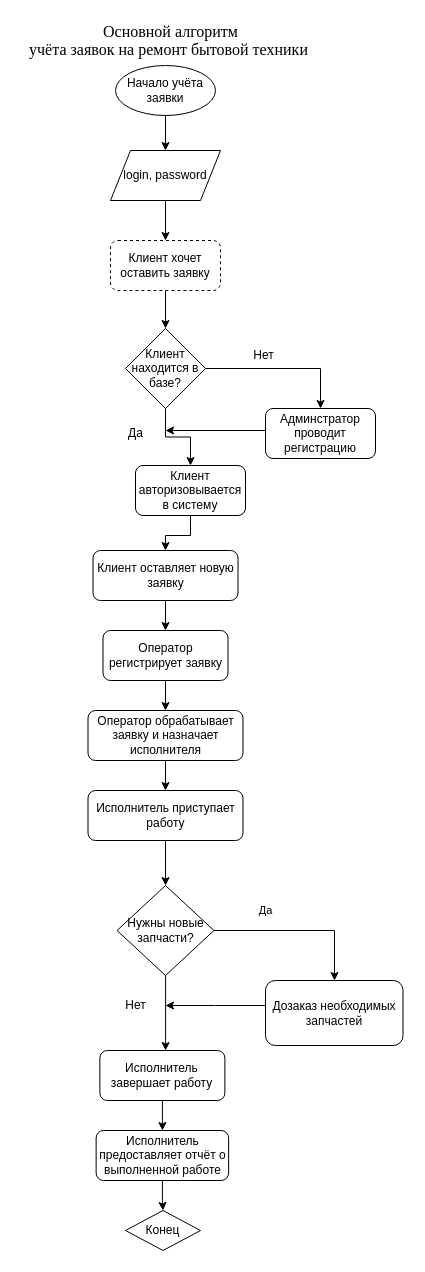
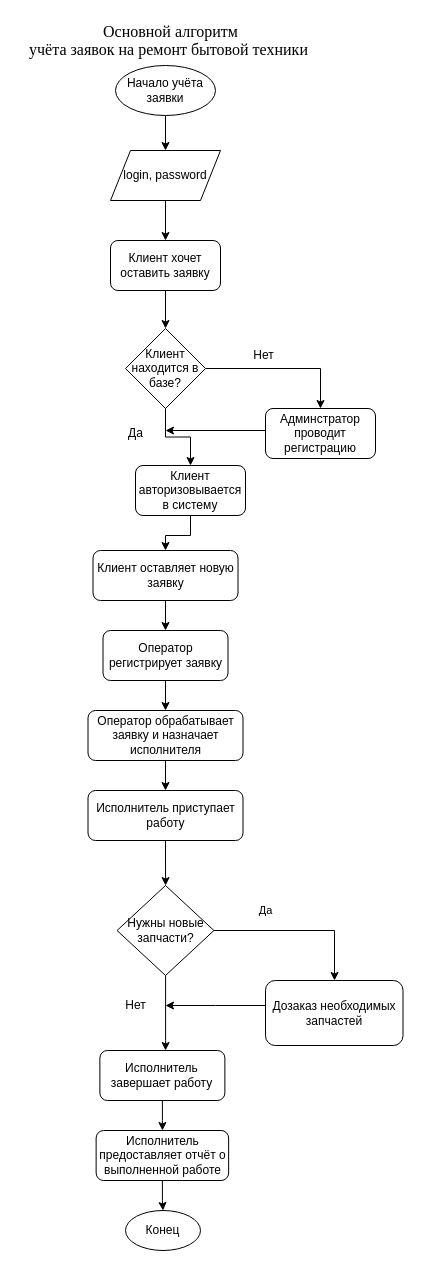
node "Клиент хочет оставить заявку": style dashed -> solid
node "Конец": shape diamond -> ellipse
